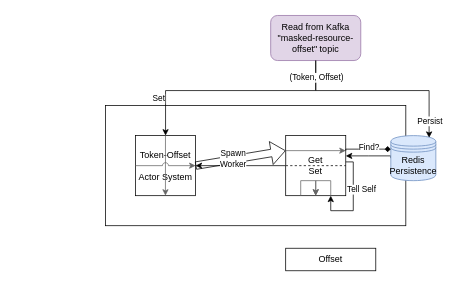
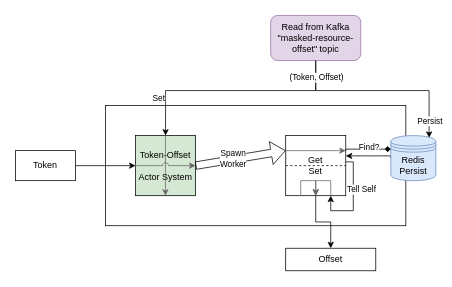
node "Token": added
edge "Token" -> "Token-Offset Actor System": added
node "Token-Offset Actor System": fillcolor #ffffff -> #d5e8d4
edge "Get Set" -> "Token-Offset Actor System": now "Get Set" -> "Offset"
node "Redis Persistence": label "Redis Persistence" -> "Redis Persist"
